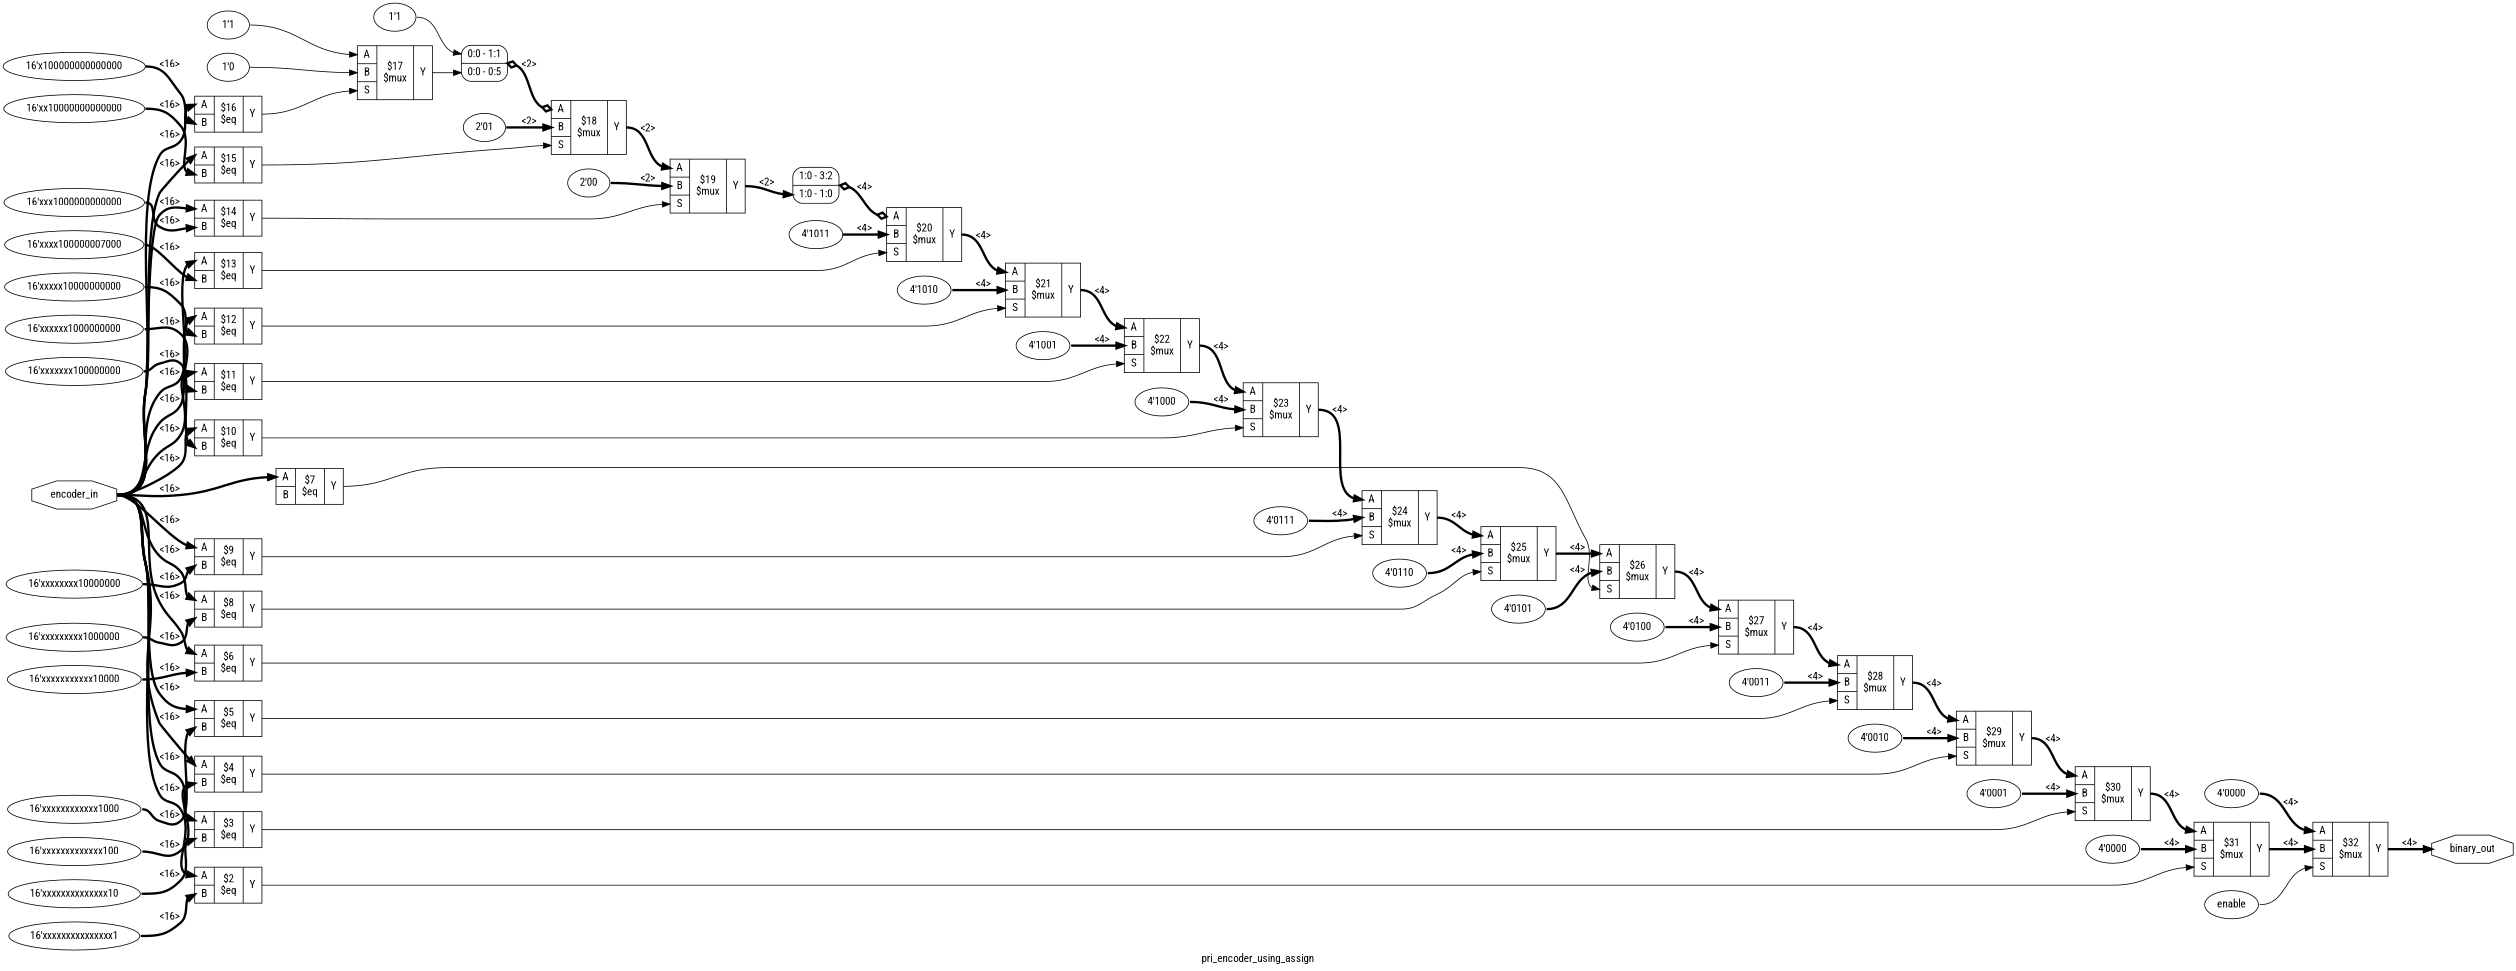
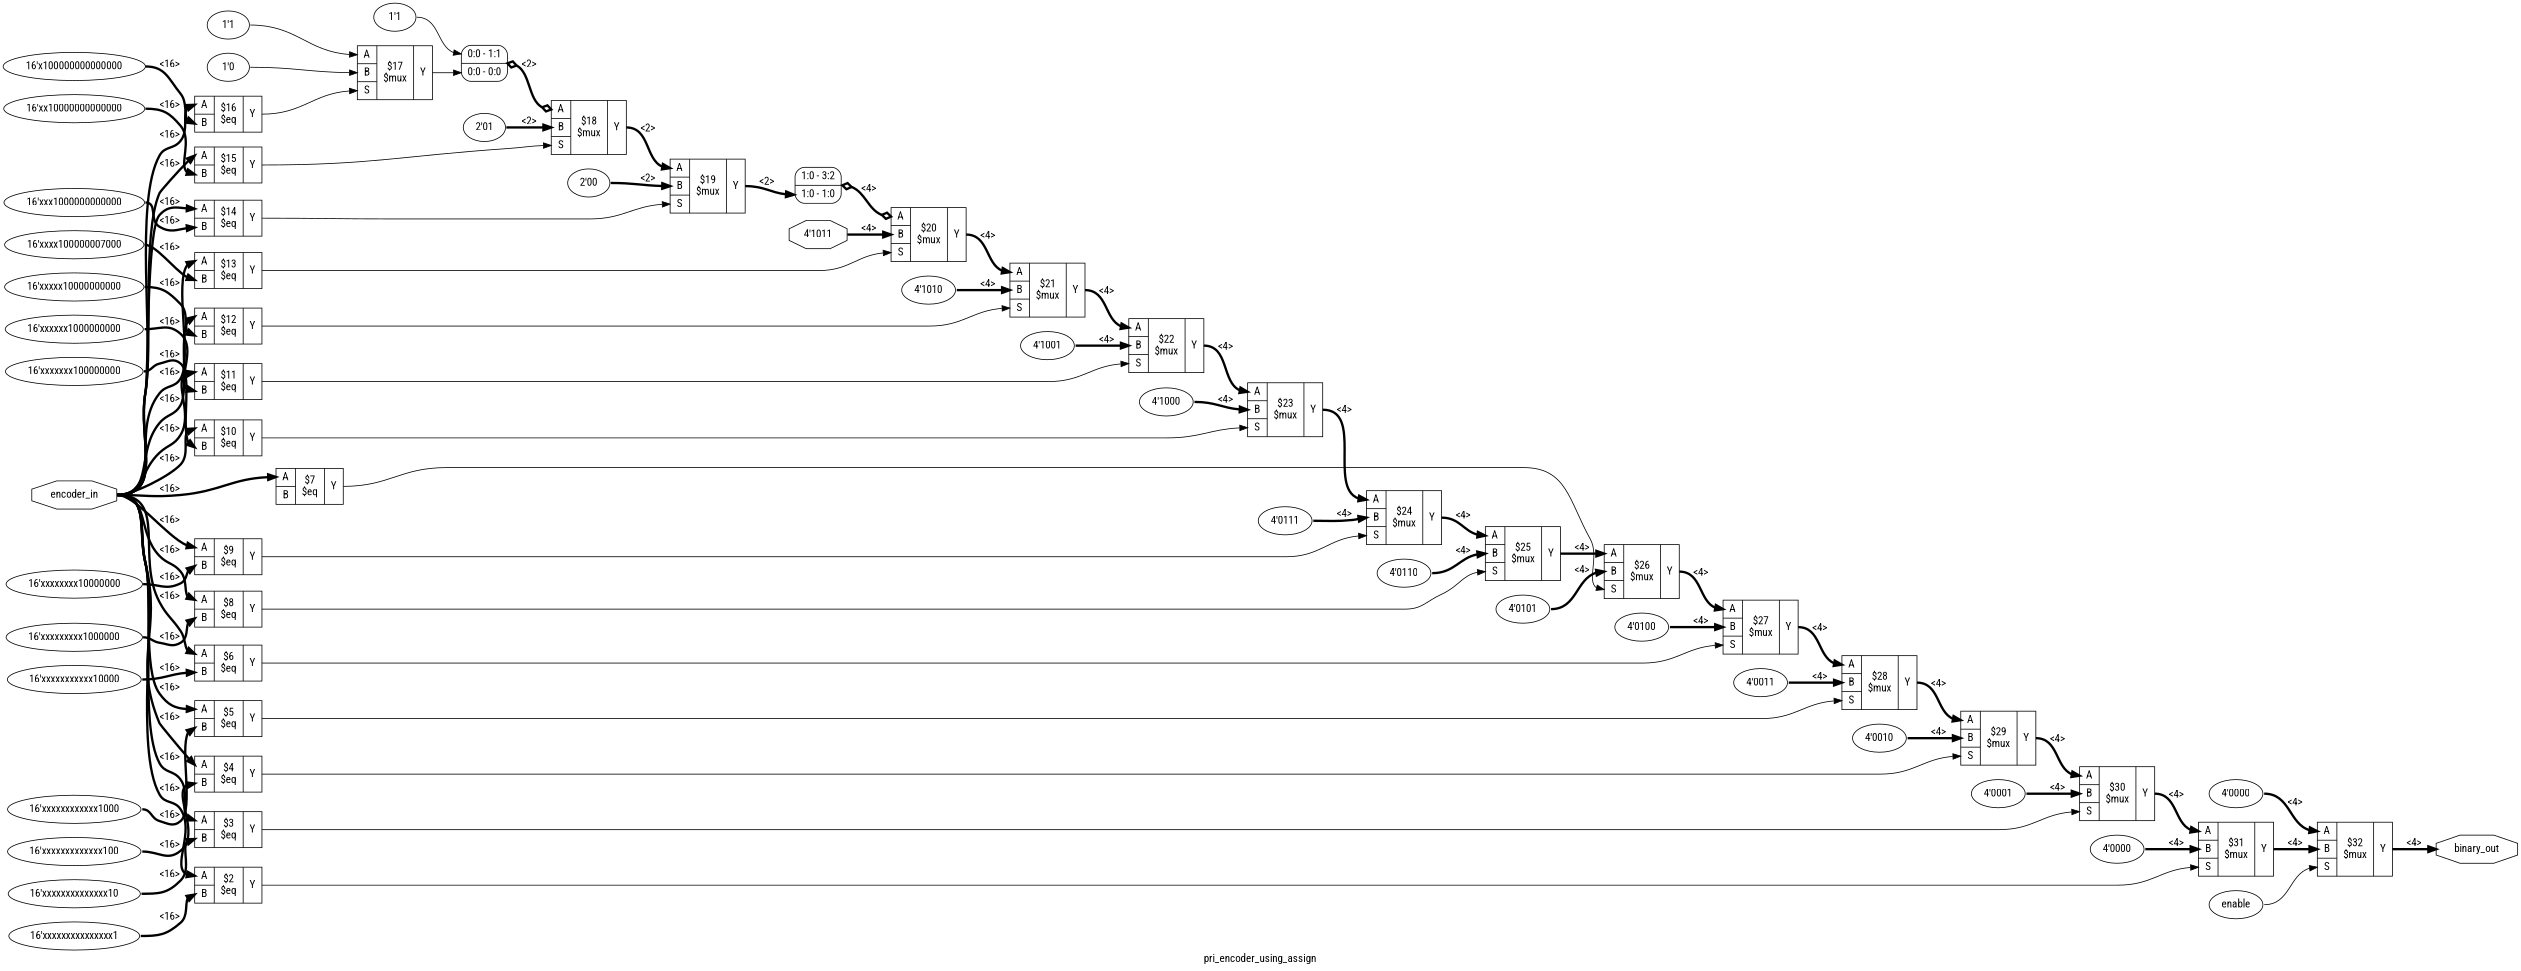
node "0:0 - 1:1": text "0:0 - 0:5" -> "0:0 - 0:0"
node "4'1011": shape ellipse -> octagon
